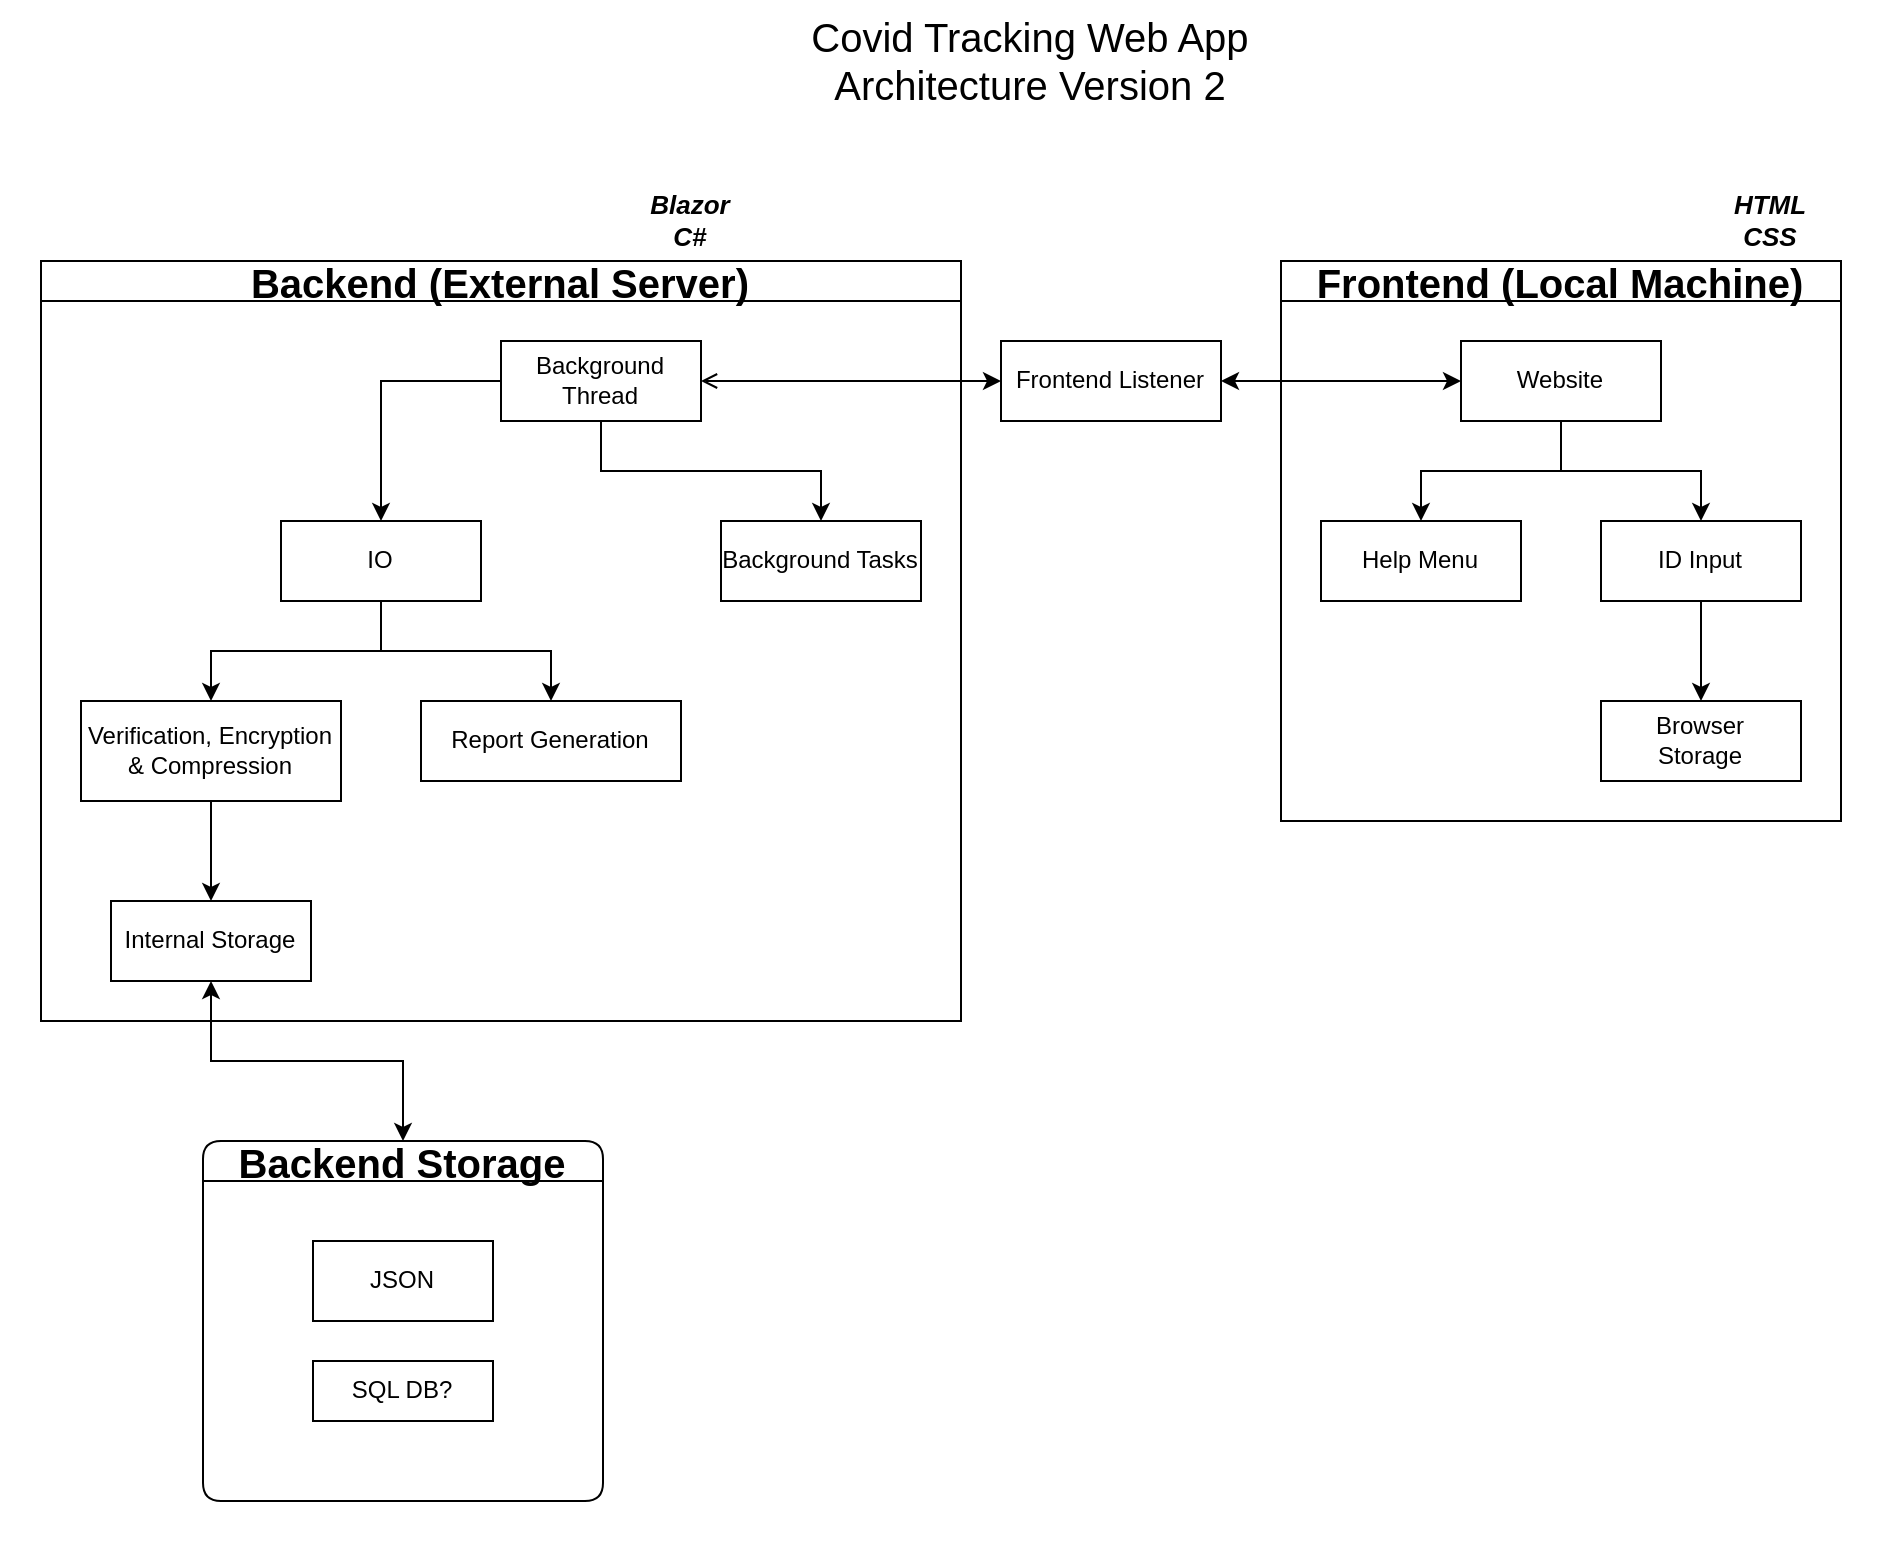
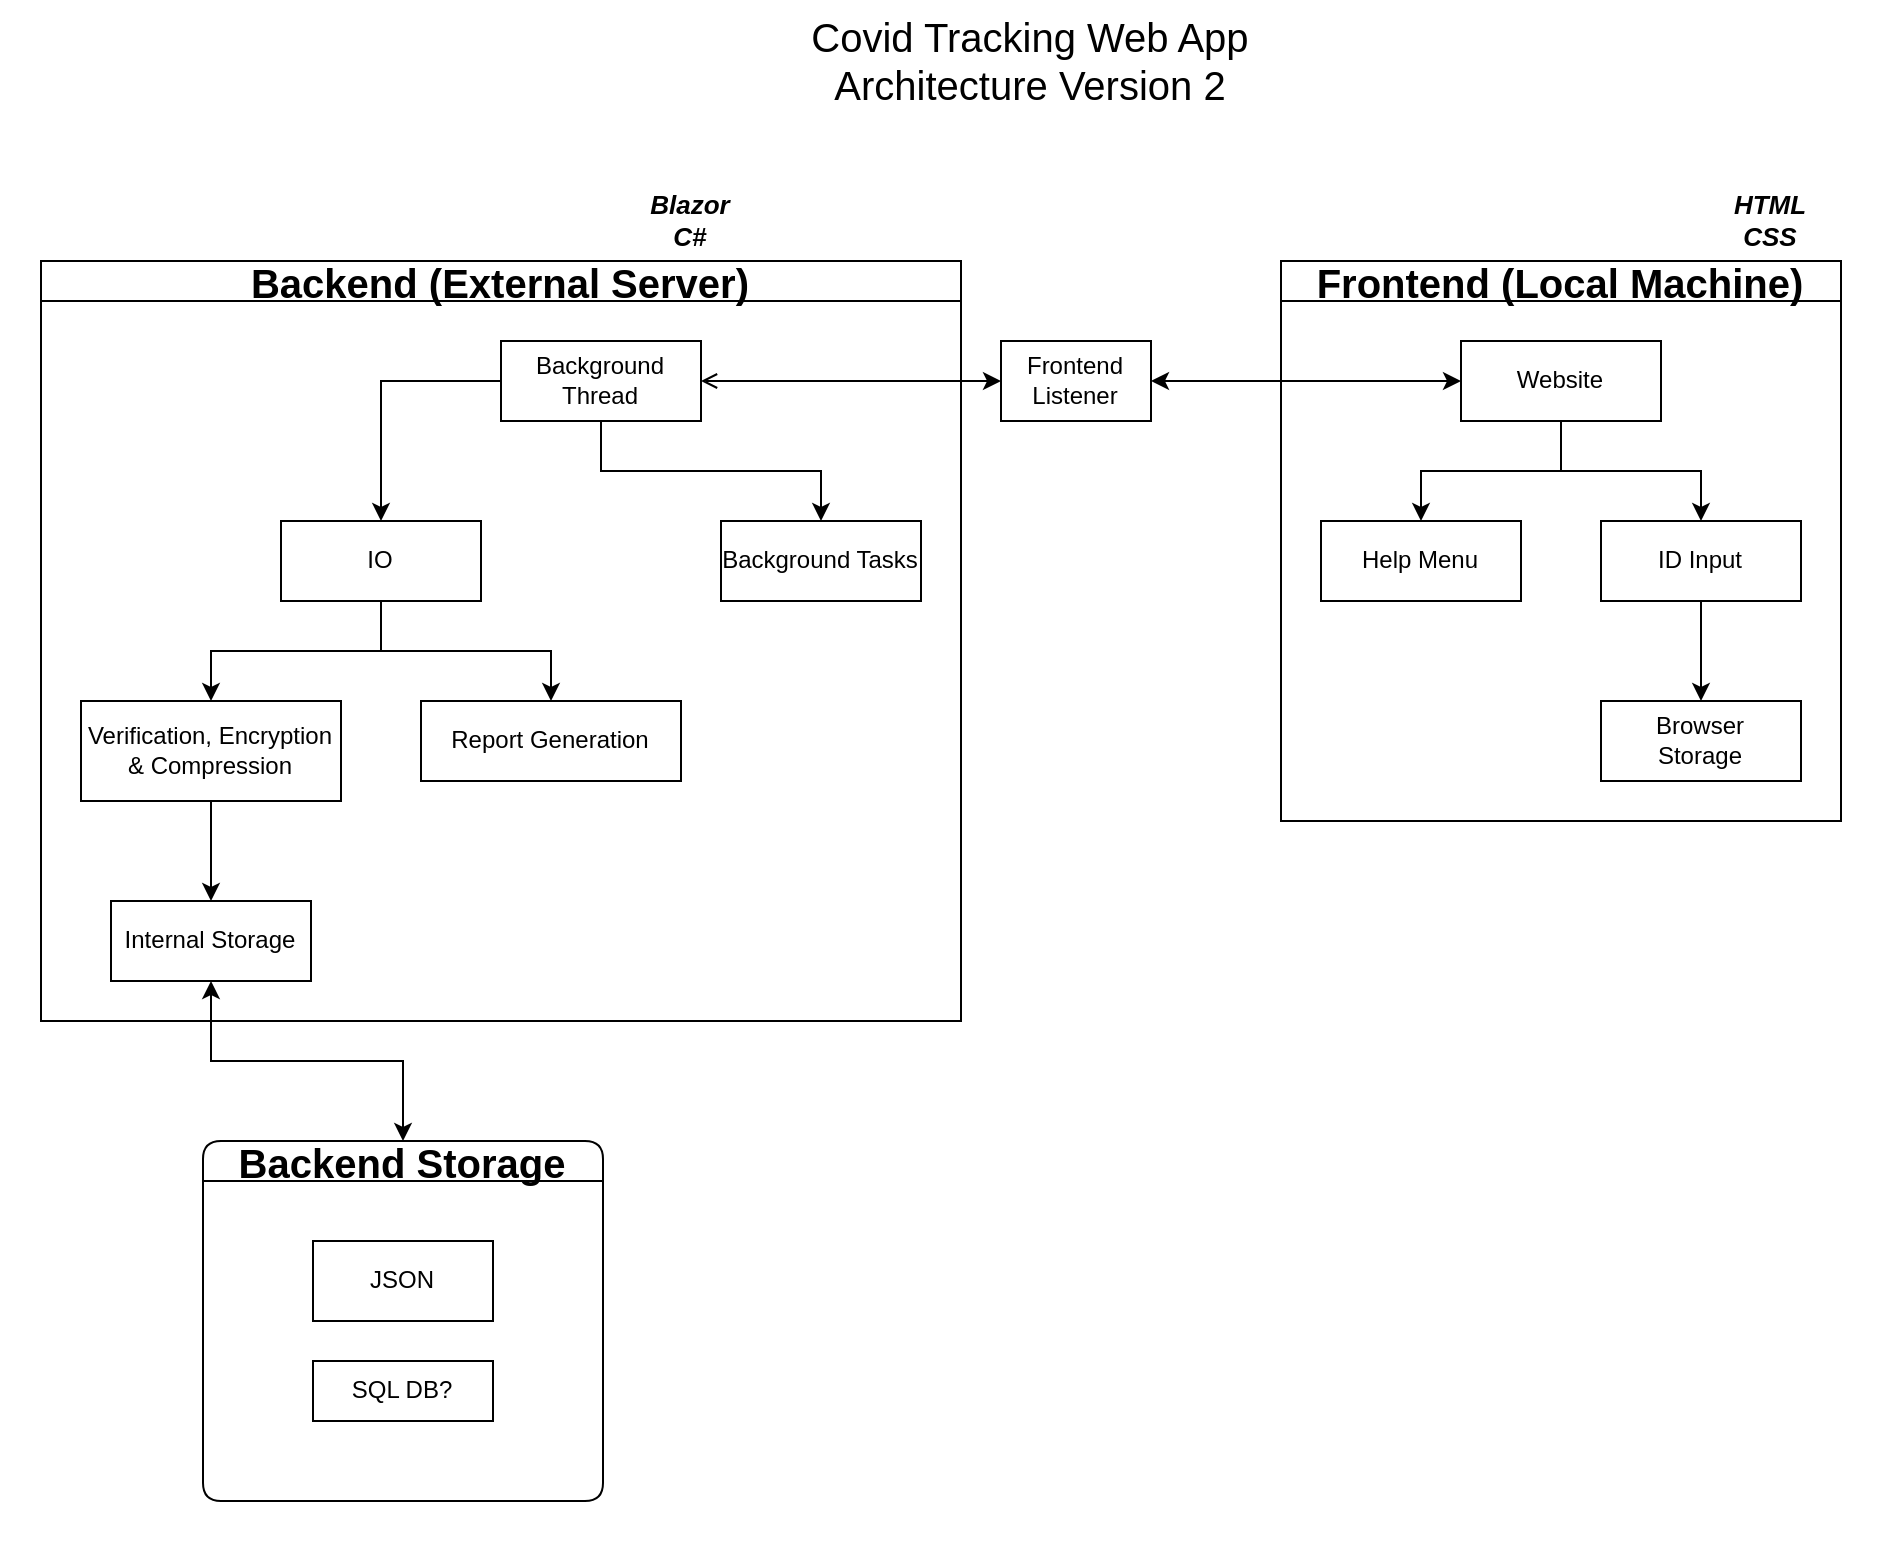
node "Frontend Listener": size 220x80 -> 150x80
